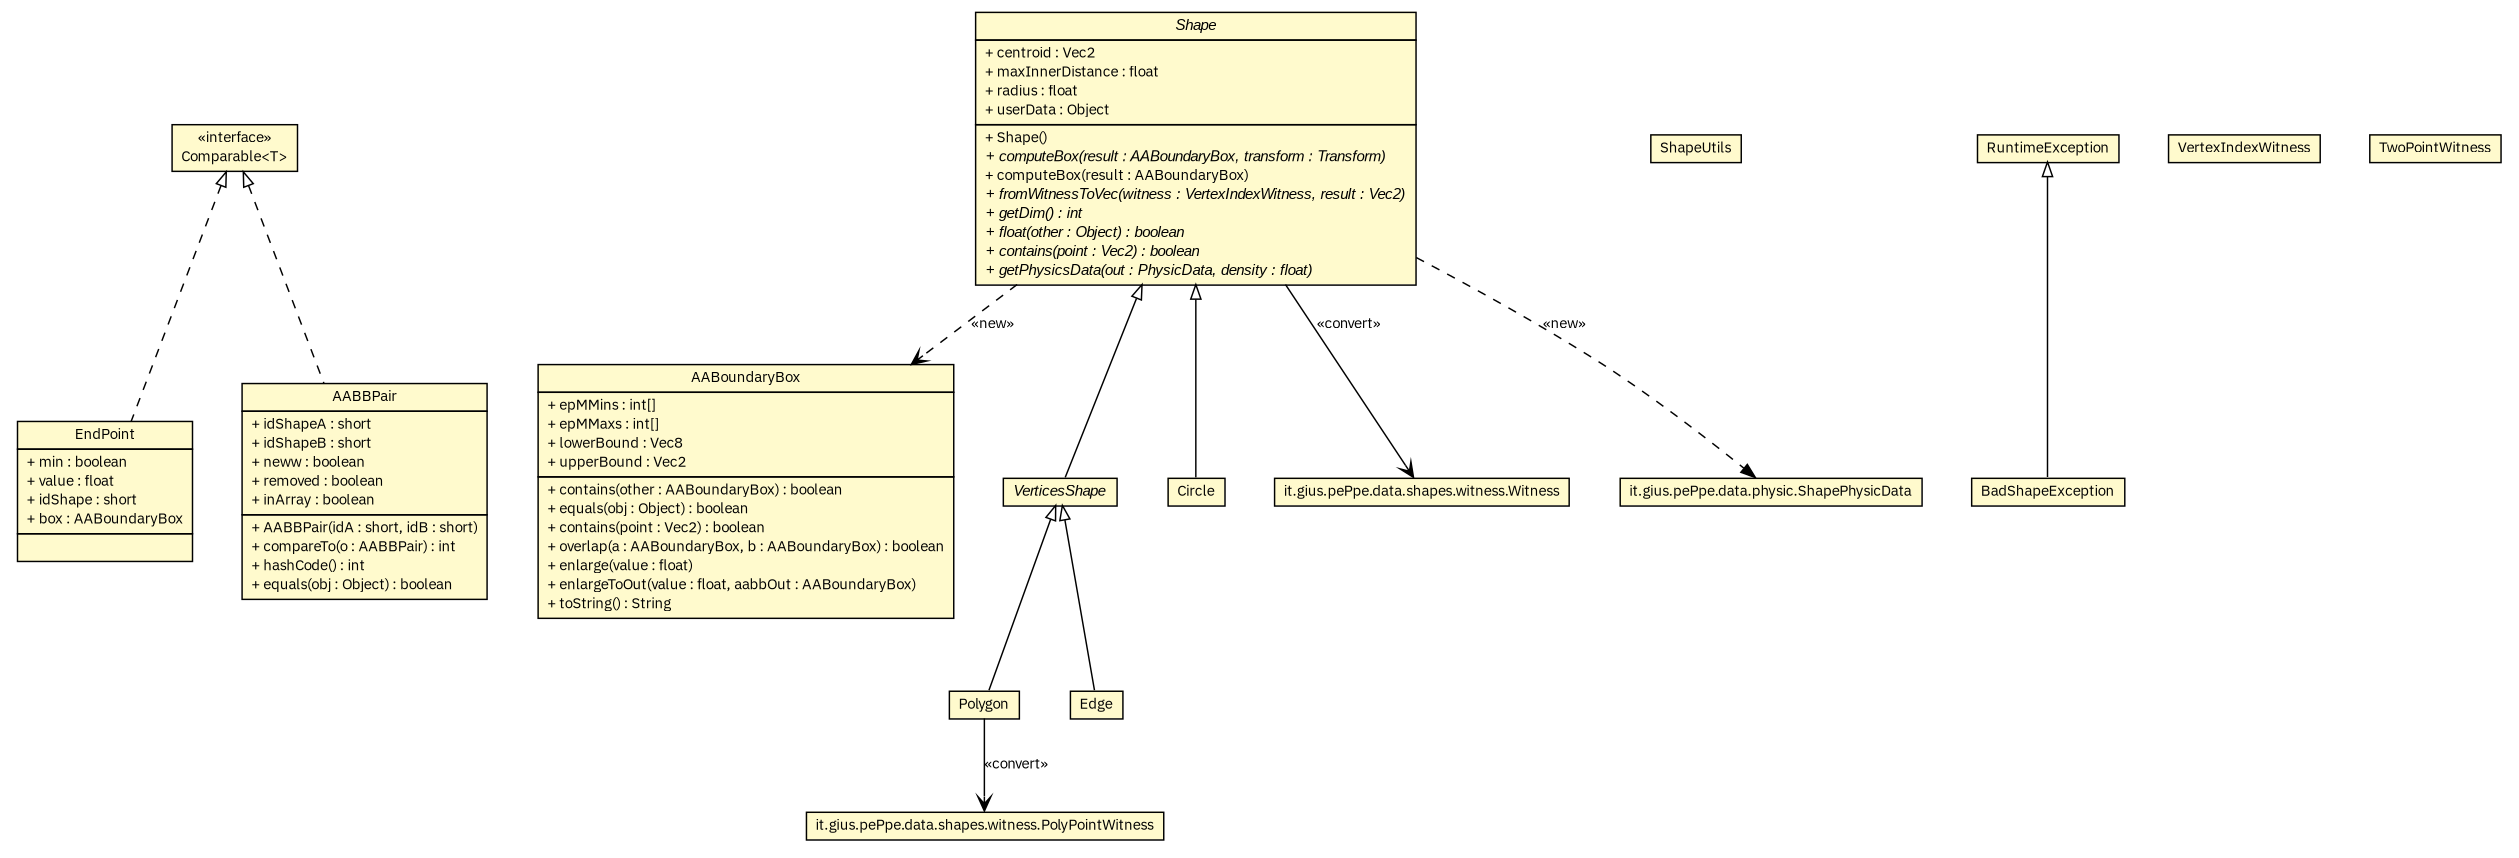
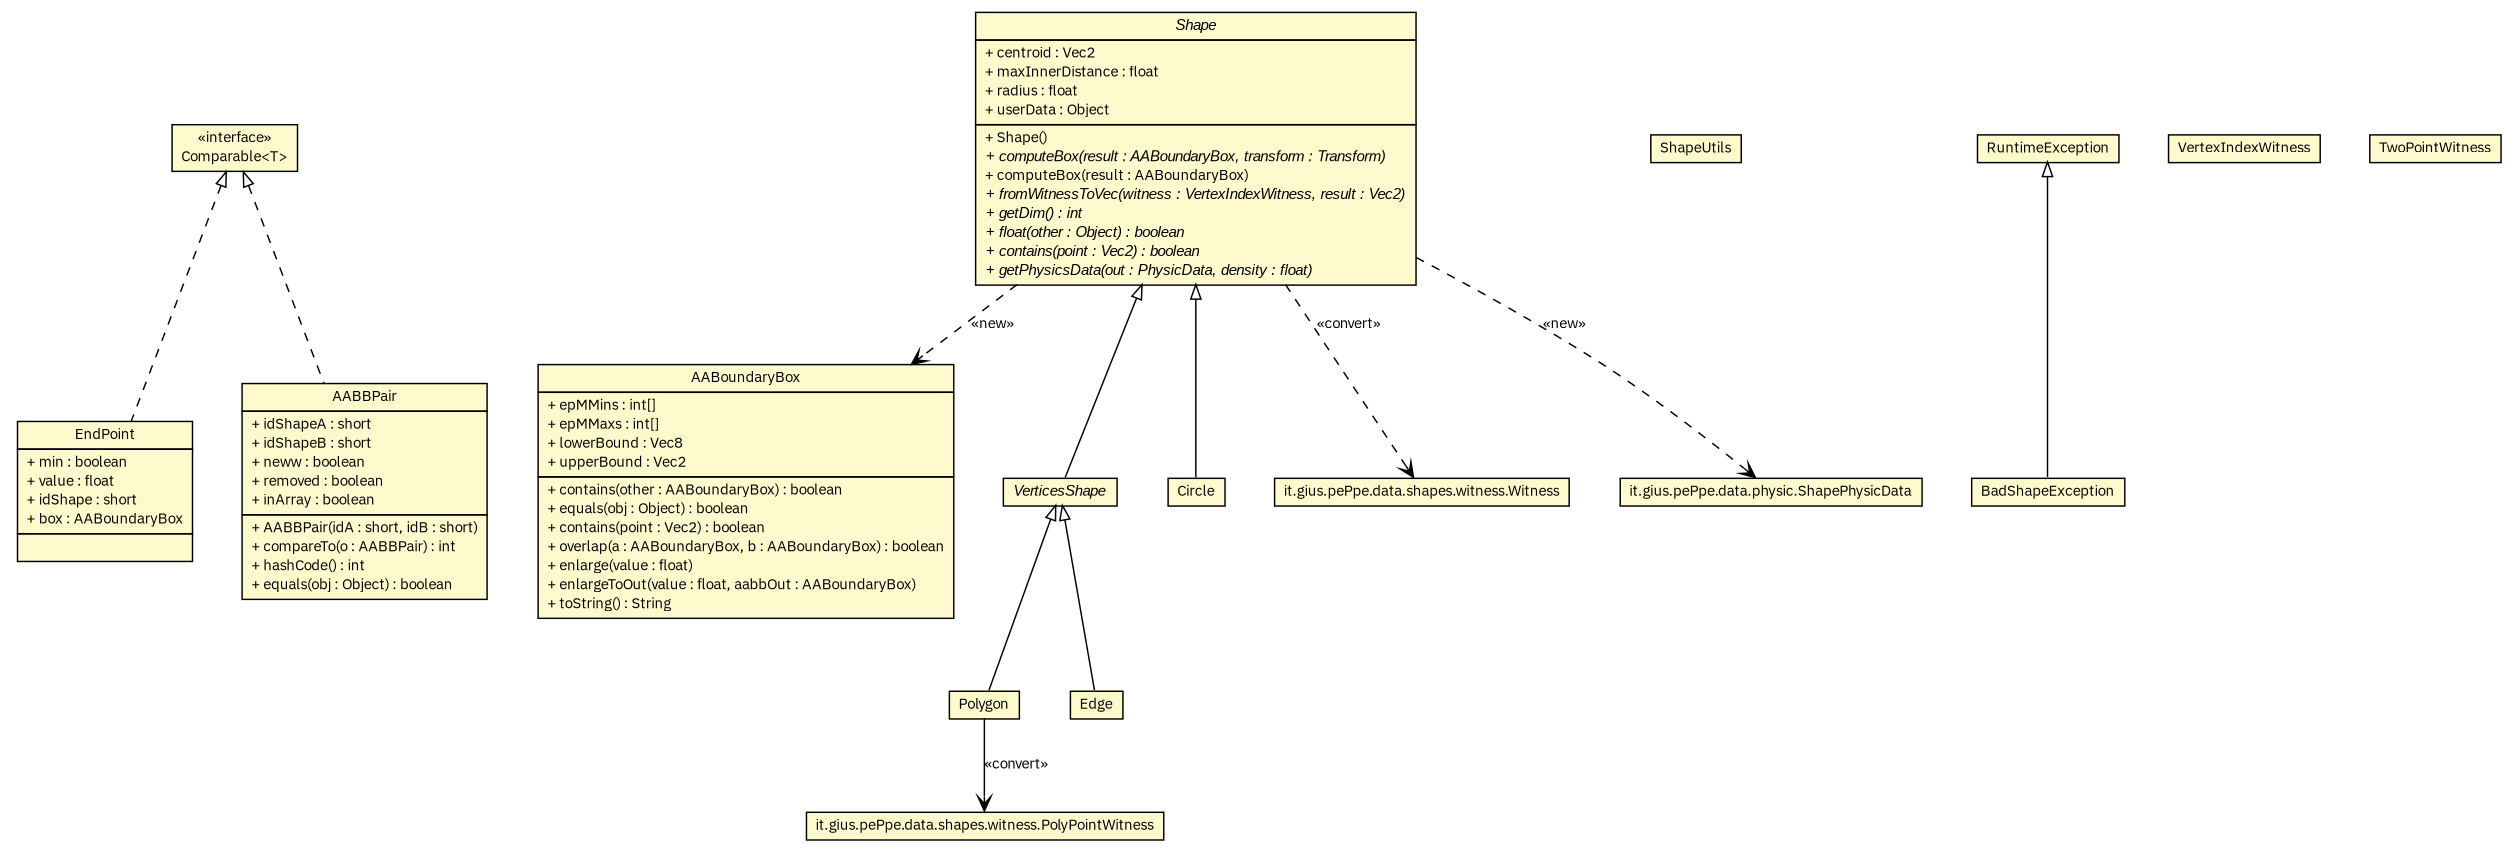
edge "Shape" -> "it.gius.pePpe.data.physic.ShapePhysicData": arrowhead normal -> open
edge "Shape" -> "it.gius.pePpe.data.shapes.witness.Witness": style solid -> dashed
